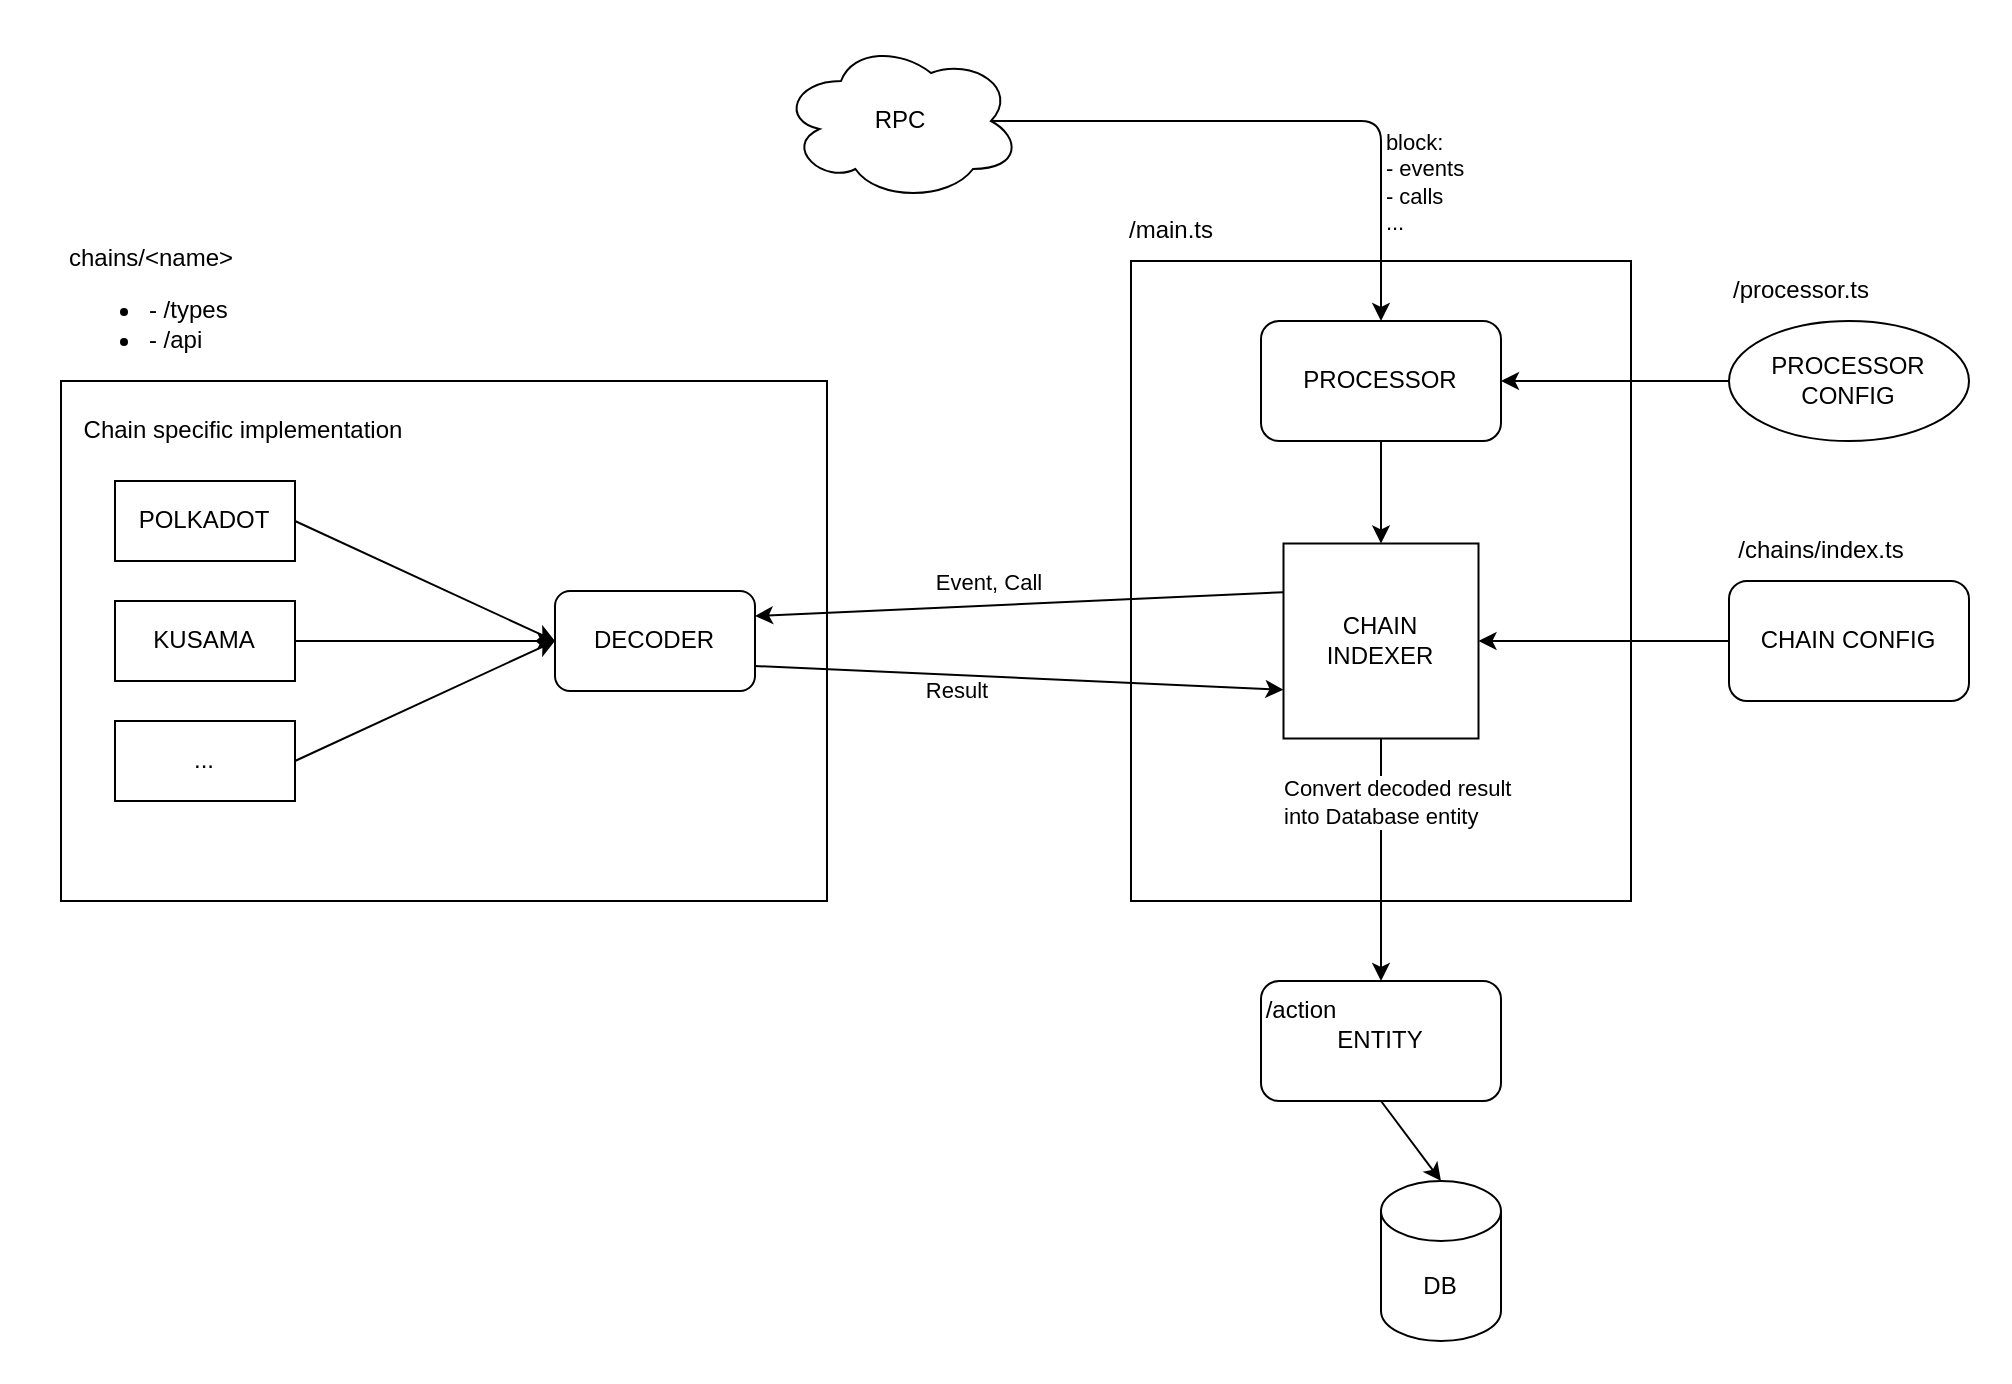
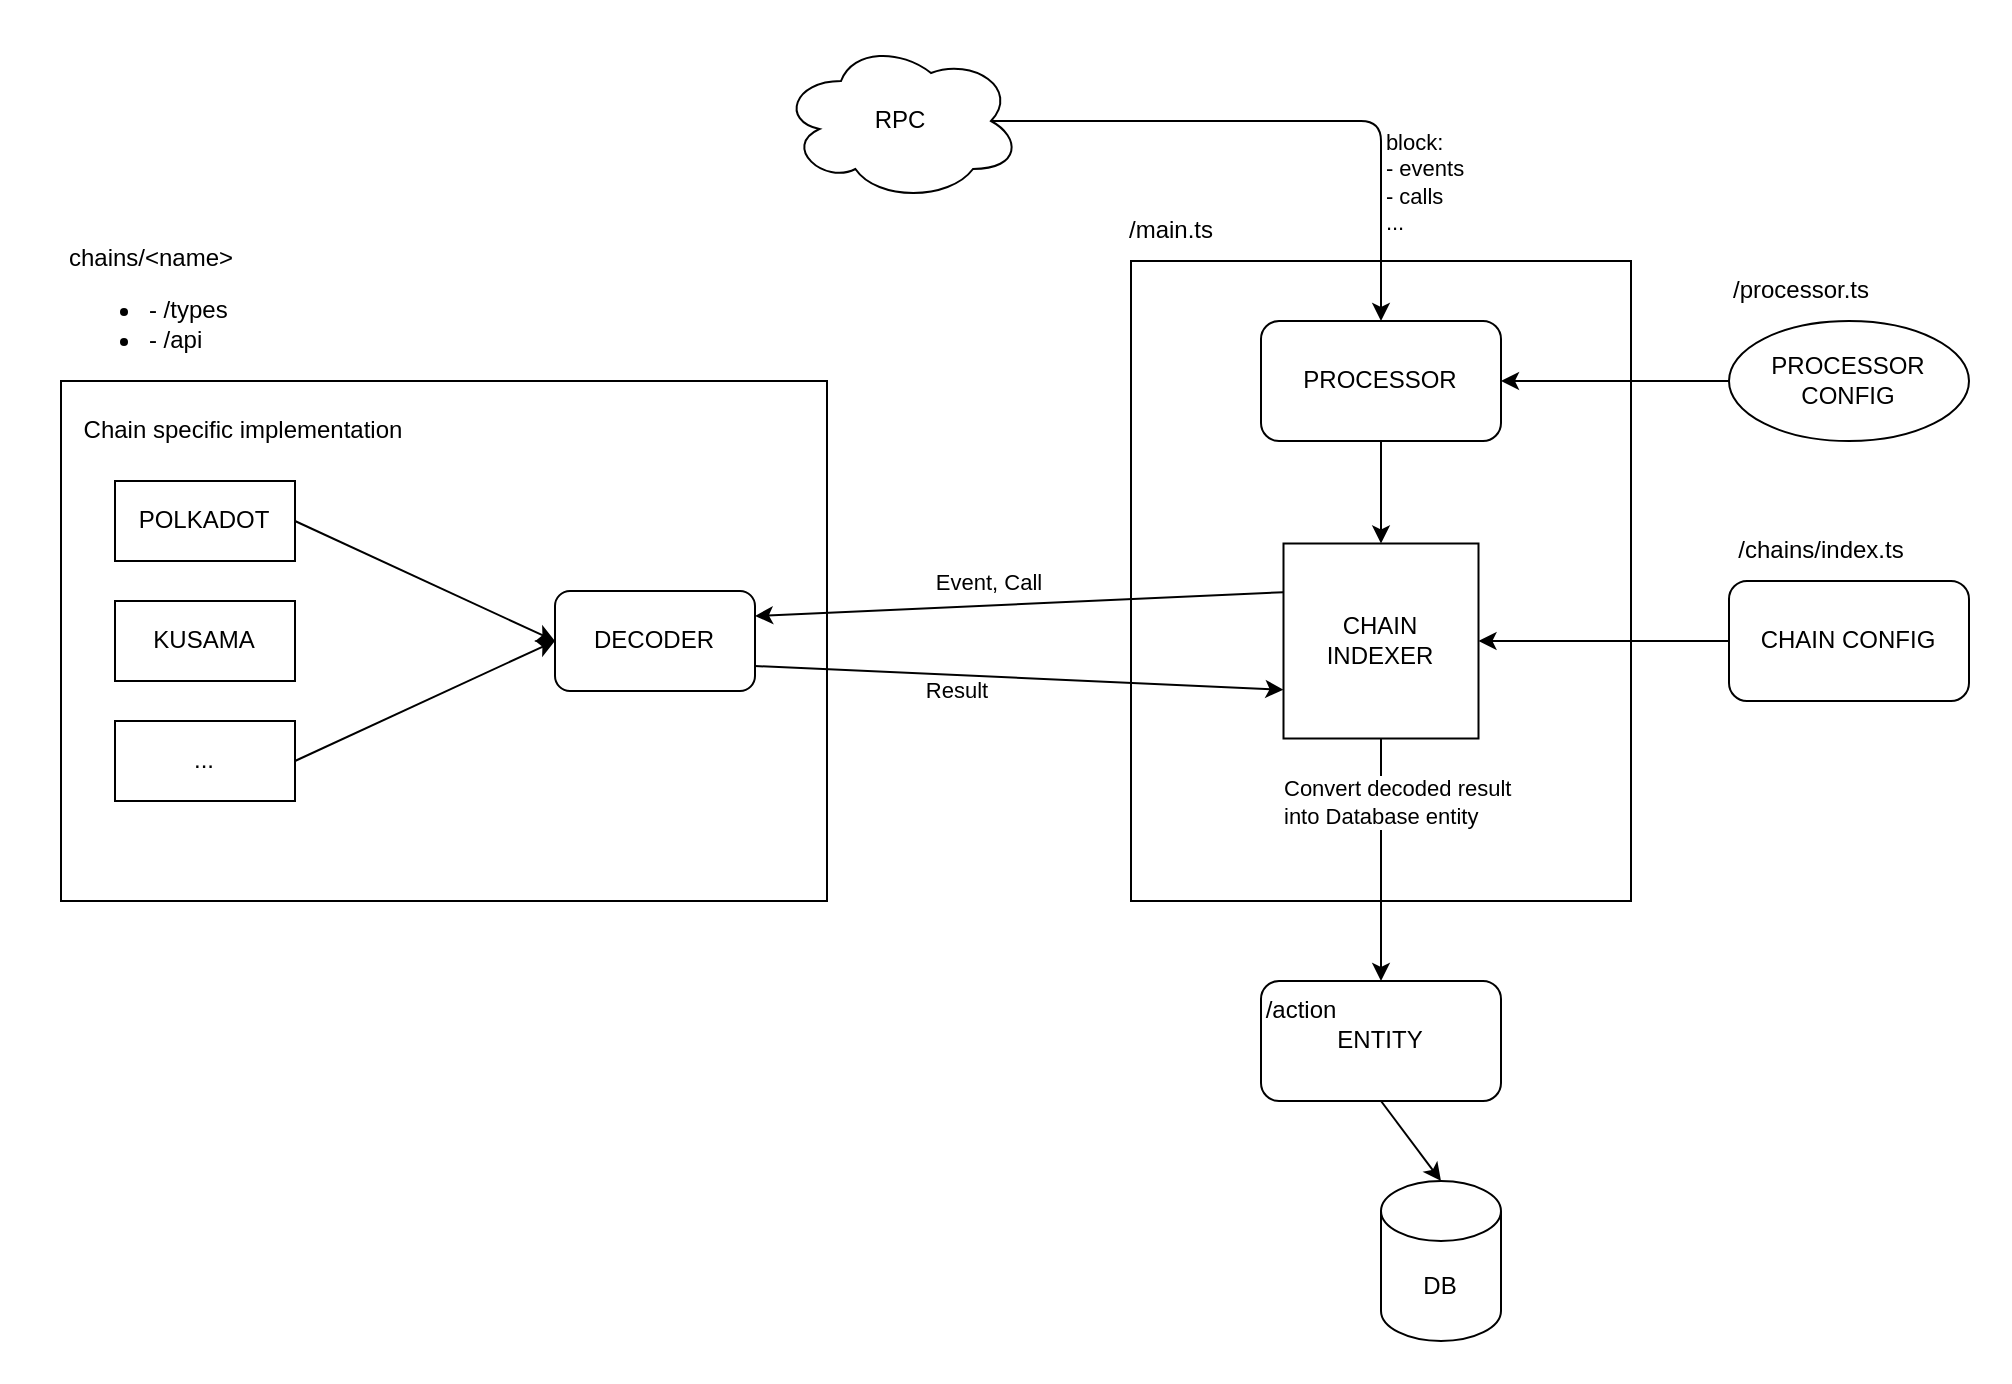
edge "KUSAMA" -> "DECODER": removed
